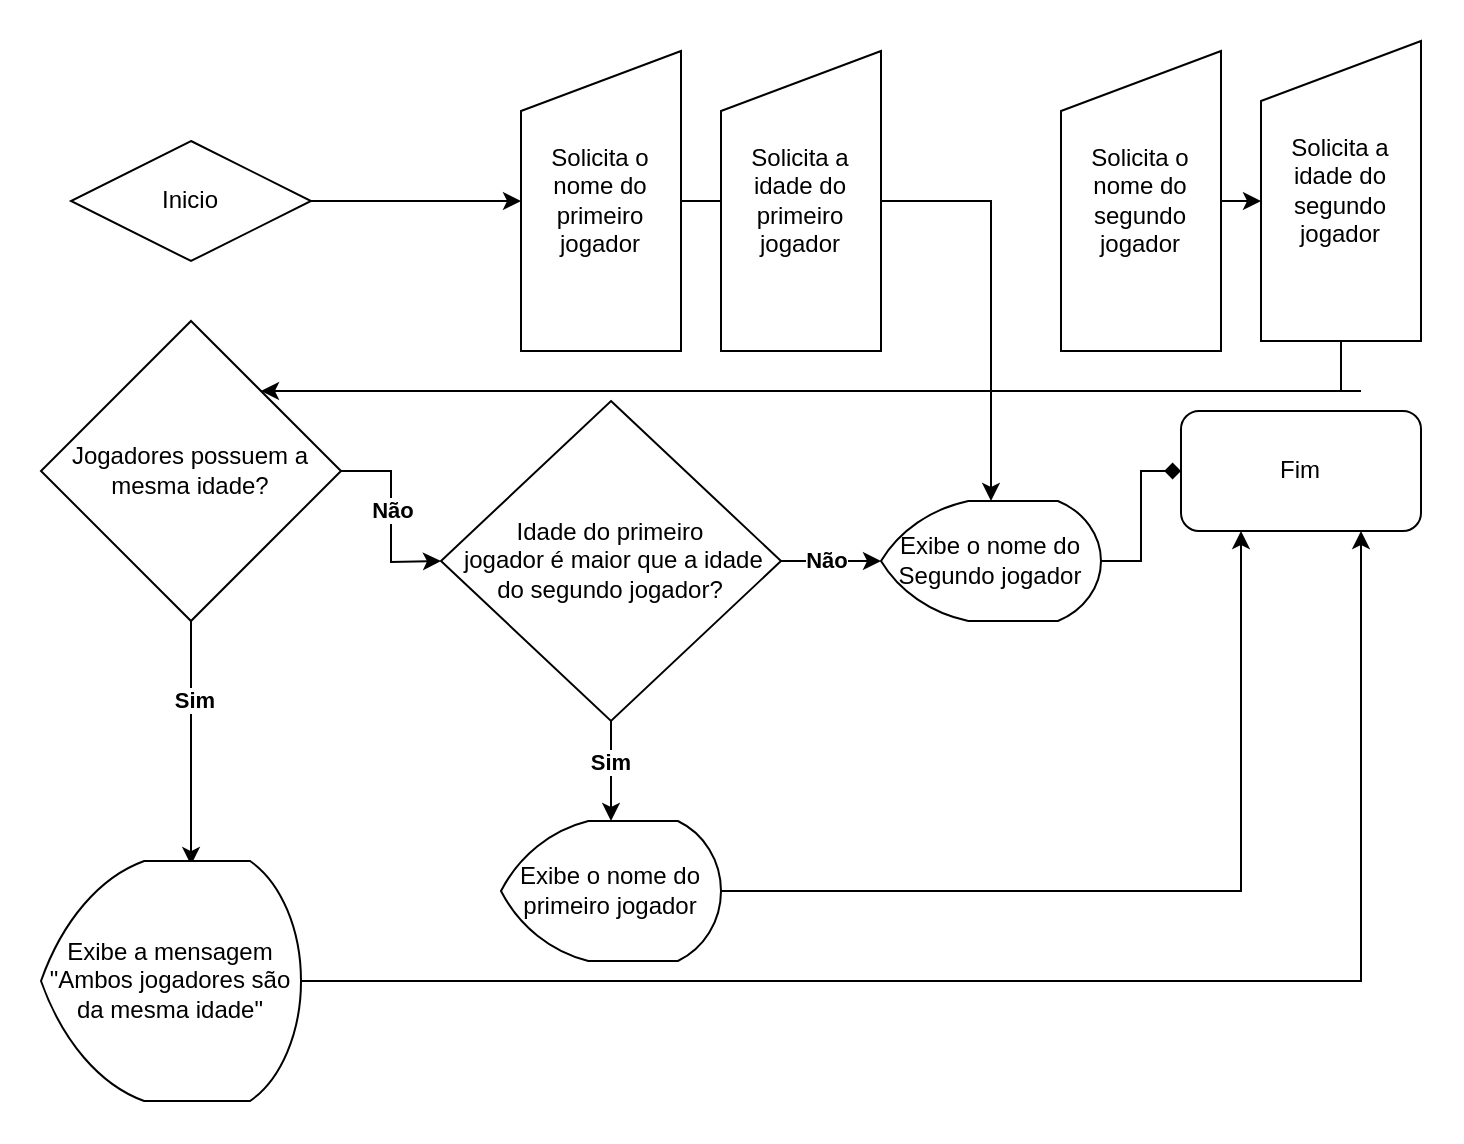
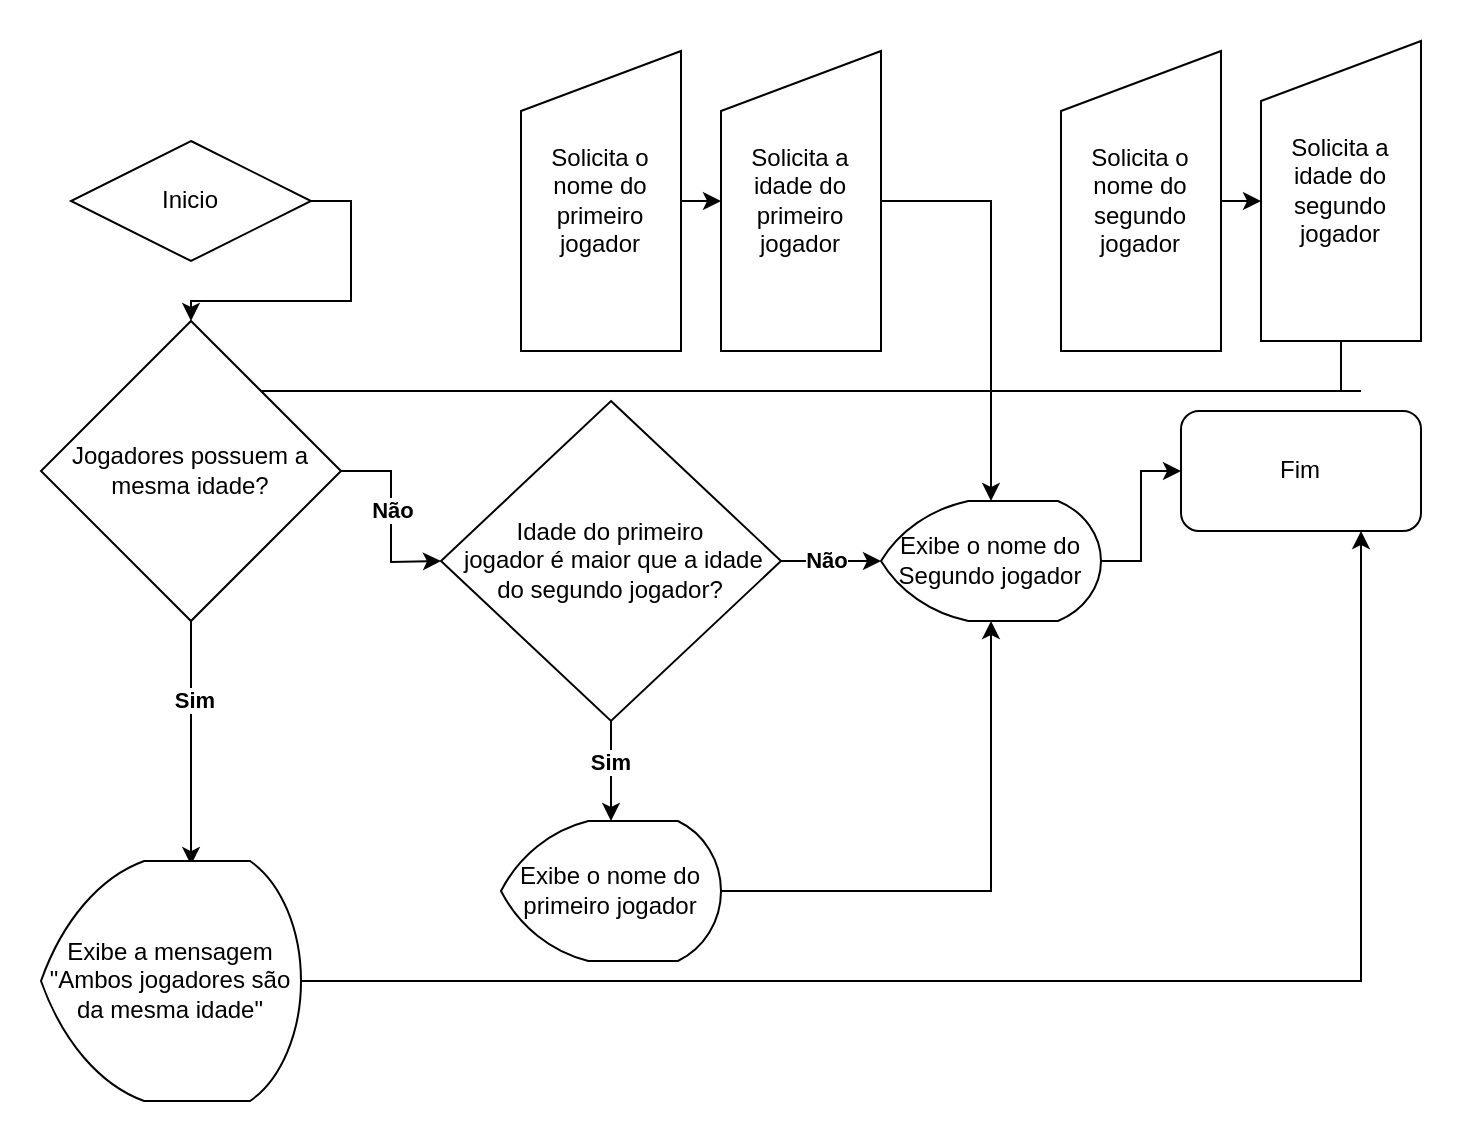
edge "Inicio" -> "Solicita o nome do primeiro jogador": now "Inicio" -> "Jogadores possuem a mesma idade?"
edge "Solicita o nome do primeiro jogador" -- "Solicita a idade do primeiro jogador": arrowhead none -> classic
edge "Solicita a idade do segundo jogador" -> "Jogadores possuem a mesma idade?": arrowhead classic -> none
edge "Exibe o nome do Segundo jogador" -> "Fim": arrowhead diamond -> classic
edge "Exibe o nome do primeiro jogador" -> "Fim": now "Exibe o nome do primeiro jogador" -> "Exibe o nome do Segundo jogador"
